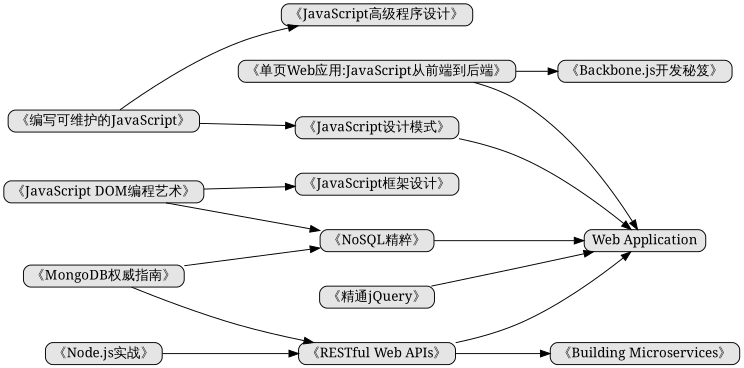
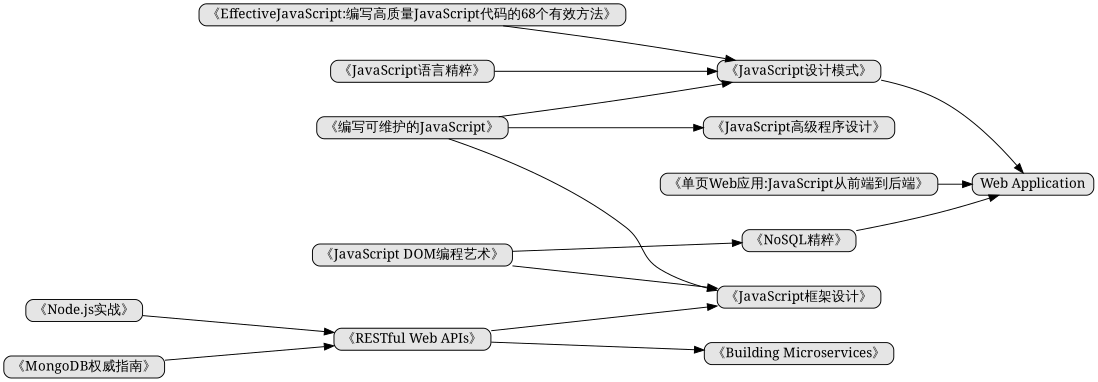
node "《EffectiveJavaScript:编写高质量JavaScript代码的68个有效方法》": added
node "《JavaScript语言精粹》": added
node "《Backbone.js开发秘笈》": removed
edge "《编写可维护的JavaScript》" -> "《JavaScript框架设计》": added
edge "《MongoDB权威指南》" -> "《NoSQL精粹》": removed
node "《精通jQuery》": removed
edge "《RESTful Web APIs》" -> "Web Application": now "《RESTful Web APIs》" -> "《JavaScript框架设计》"
